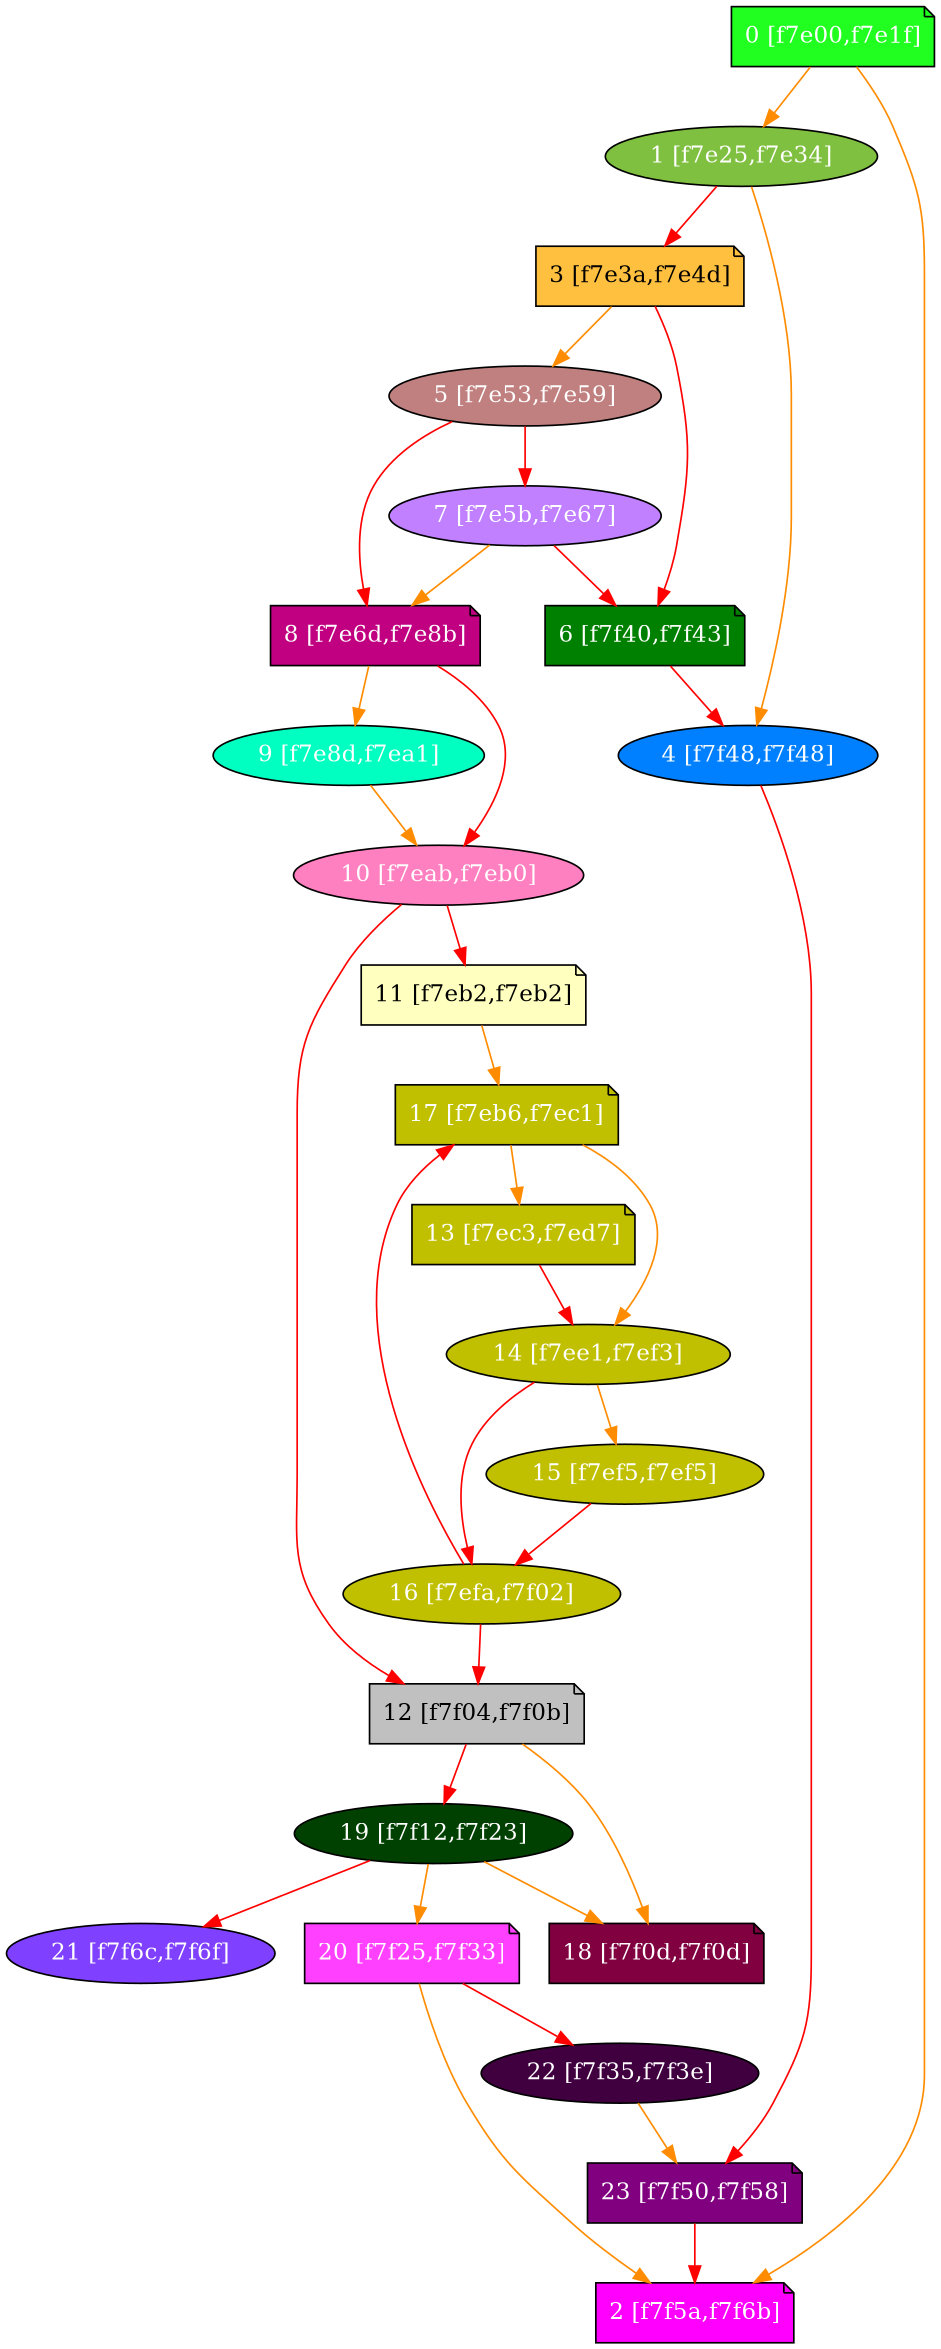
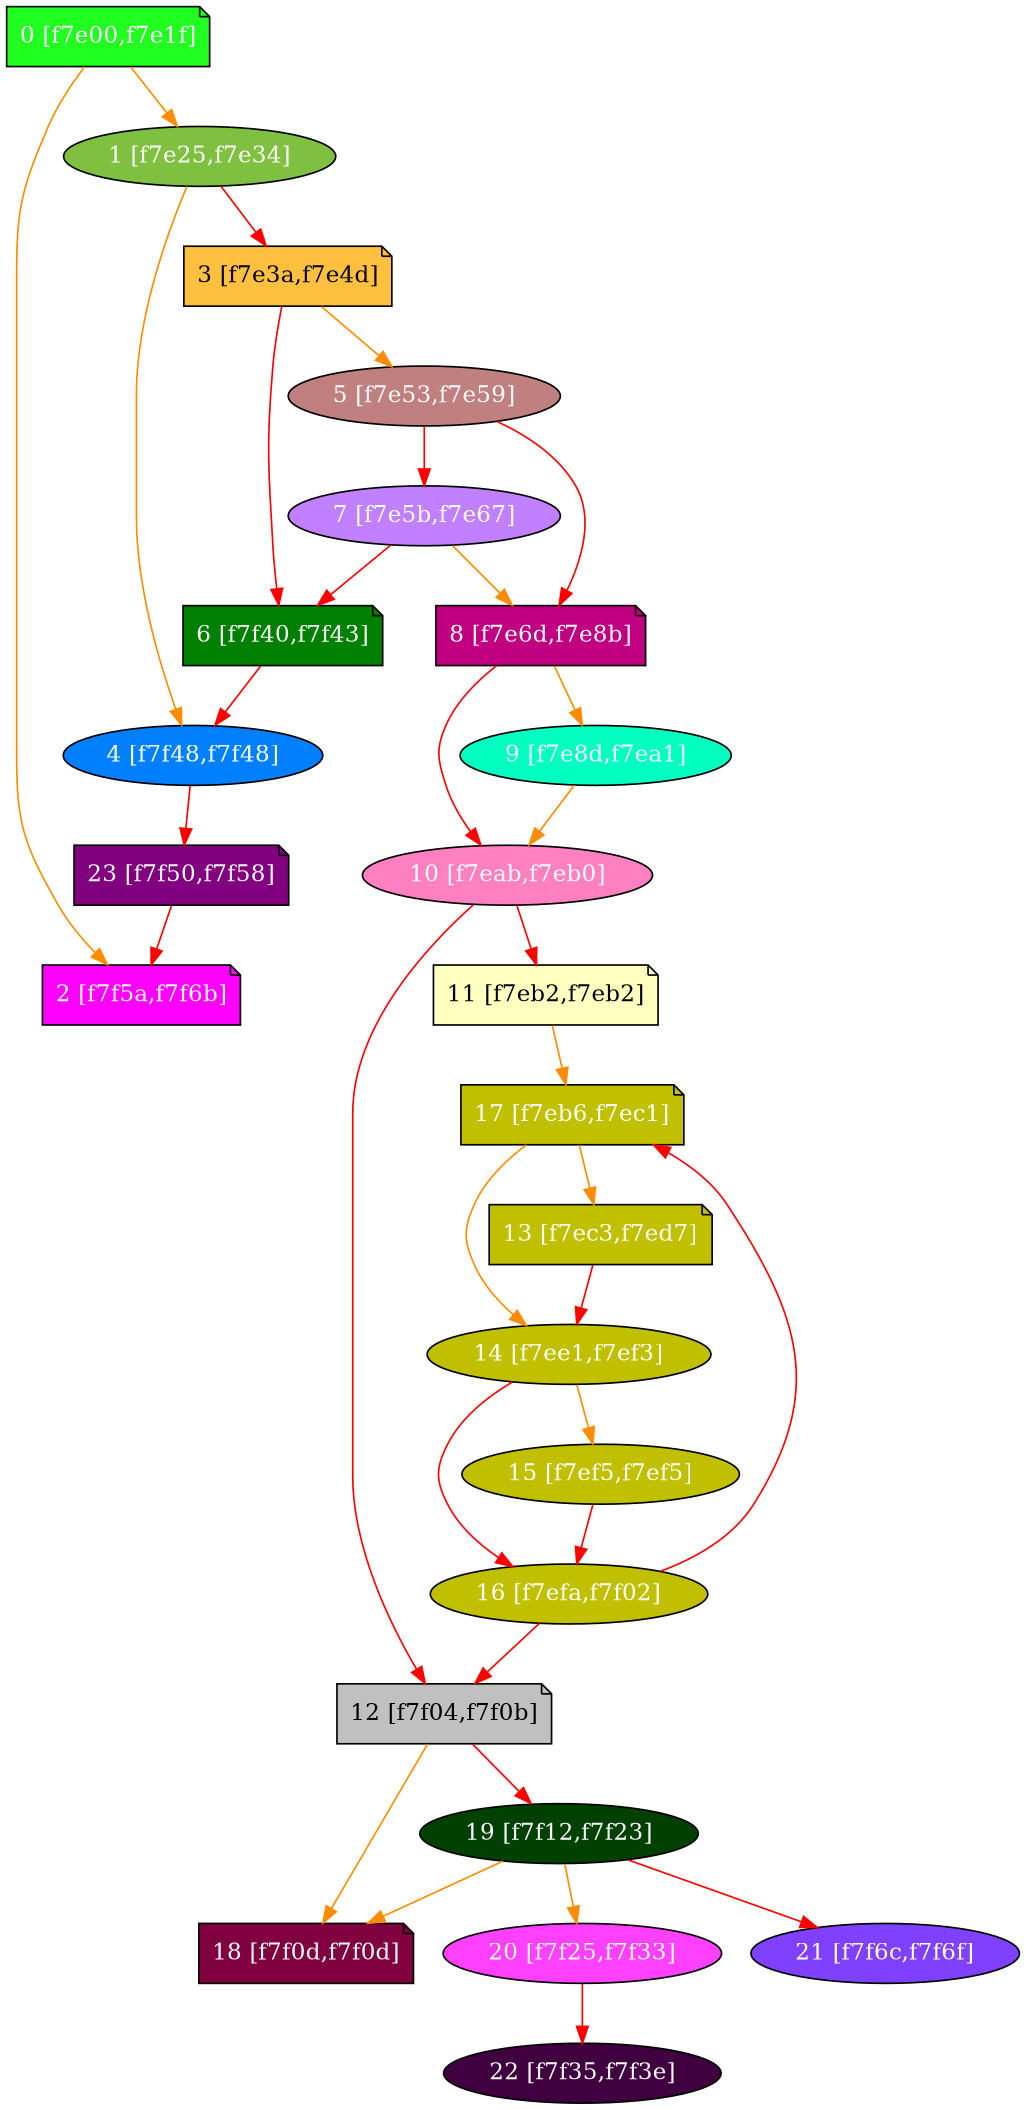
node "20 [f7f25,f7f33]": shape note -> ellipse
edge "22 [f7f35,f7f3e]" -> "23 [f7f50,f7f58]": removed
edge "20 [f7f25,f7f33]" -> "2 [f7f5a,f7f6b]": removed
